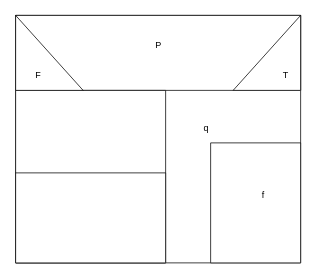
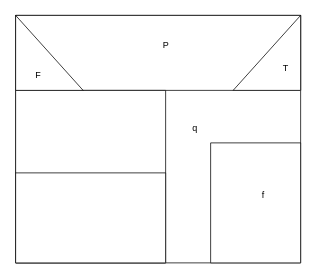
node "P": moved (158, 45) -> (165, 45)
node "T": moved (285, 75) -> (285, 68)
node "q": moved (206, 128) -> (195, 128)
